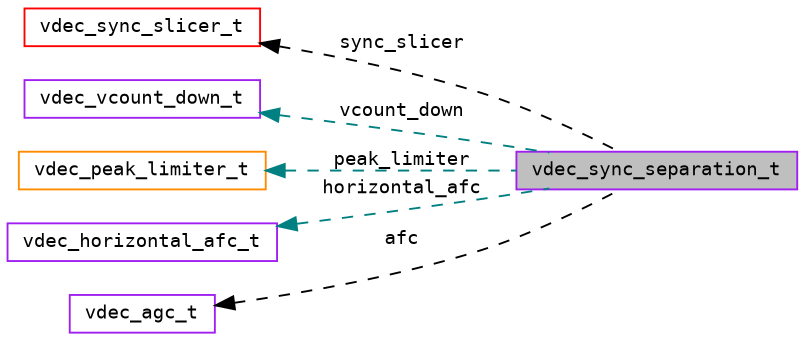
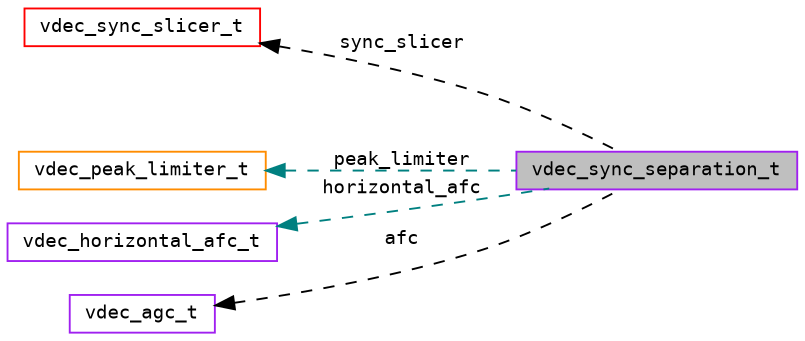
node "vdec_vcount_down_t": removed
